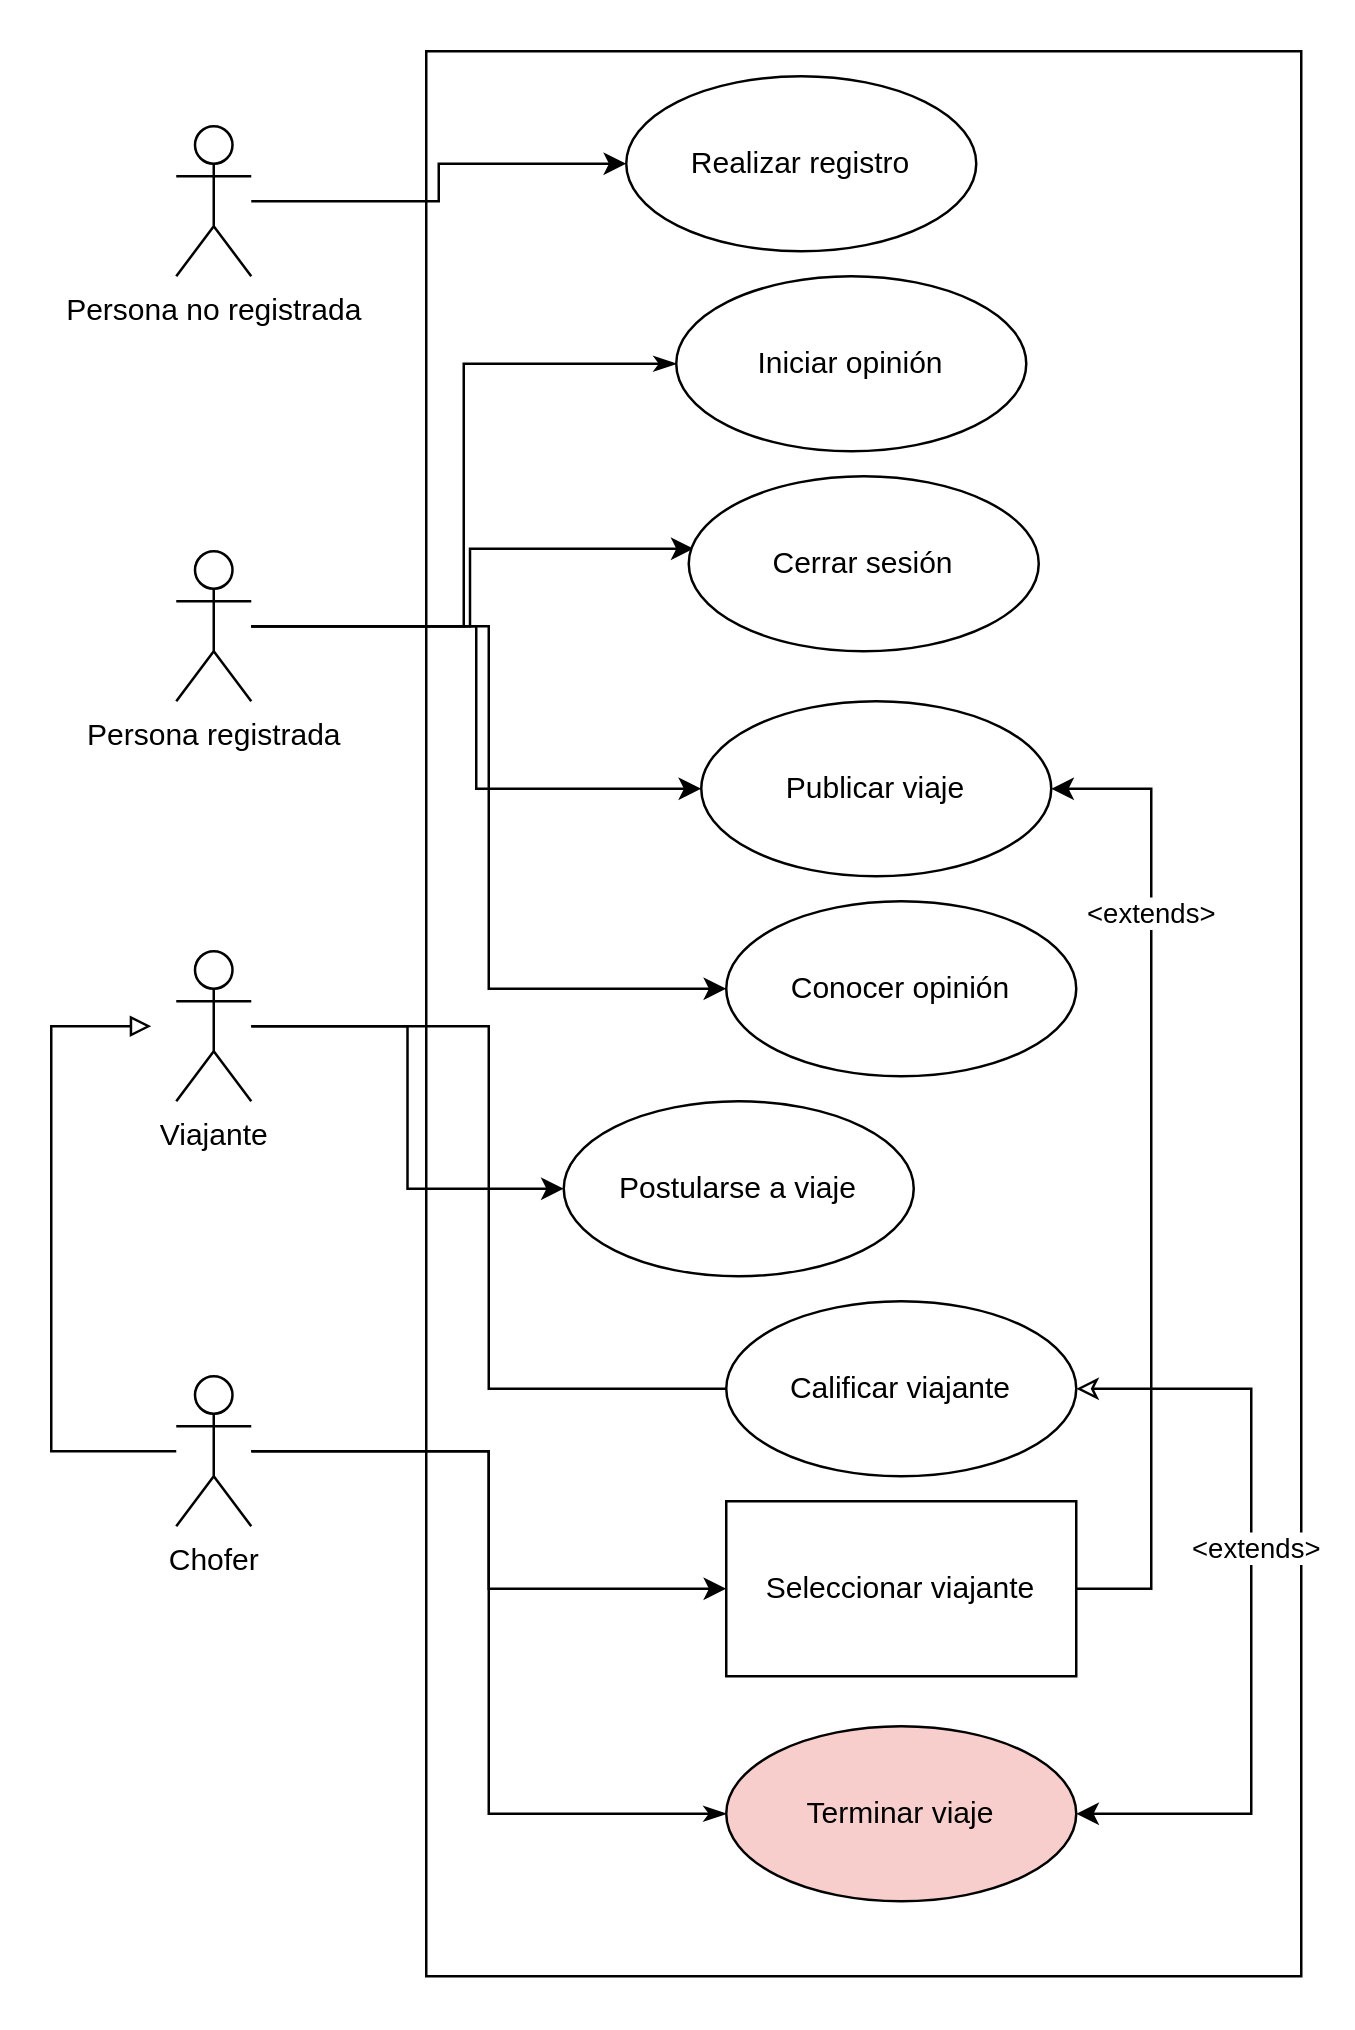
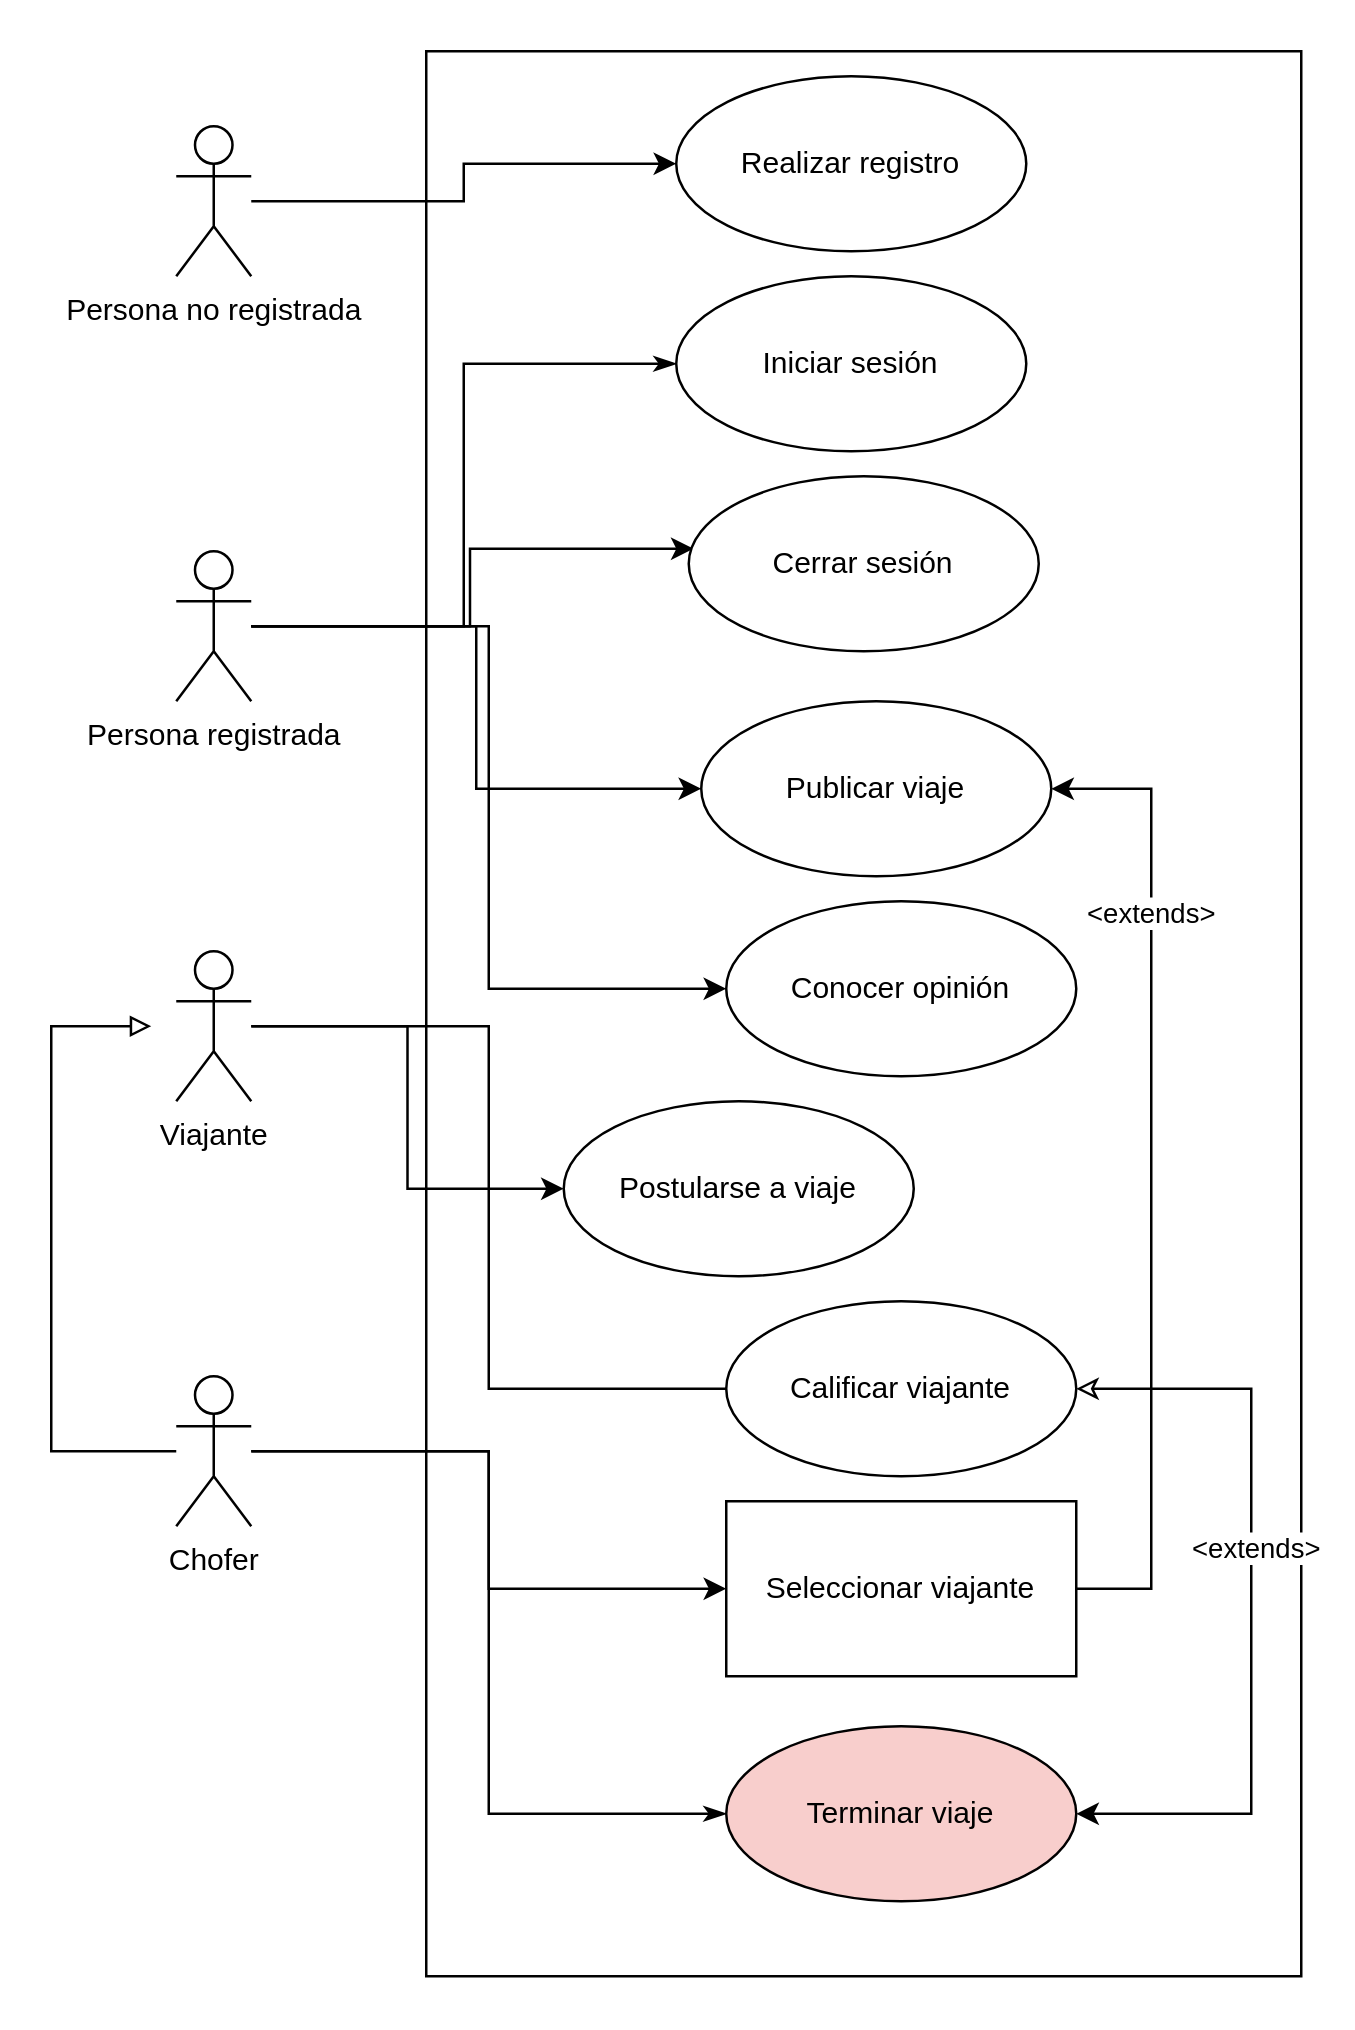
node "Realizar registro": moved (801, 164) -> (851, 164)
node "Iniciar opinión": label "Iniciar opinión" -> "Iniciar sesión"
